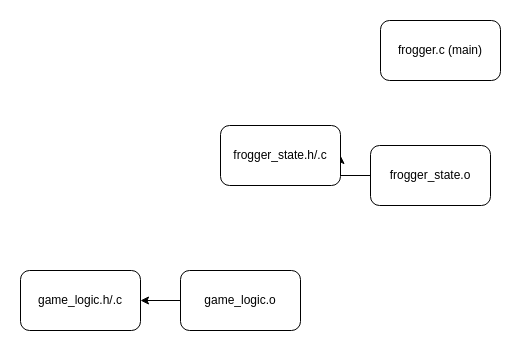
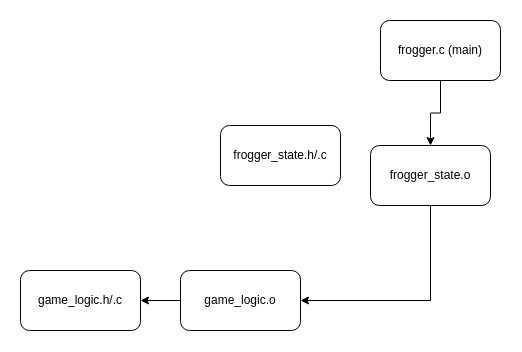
edge "frogger.c (main)" -> "frogger_state.o": added
edge "frogger_state.o" -> "frogger_state.h/.c": removed
edge "frogger_state.o" -> "game_logic.o": added
